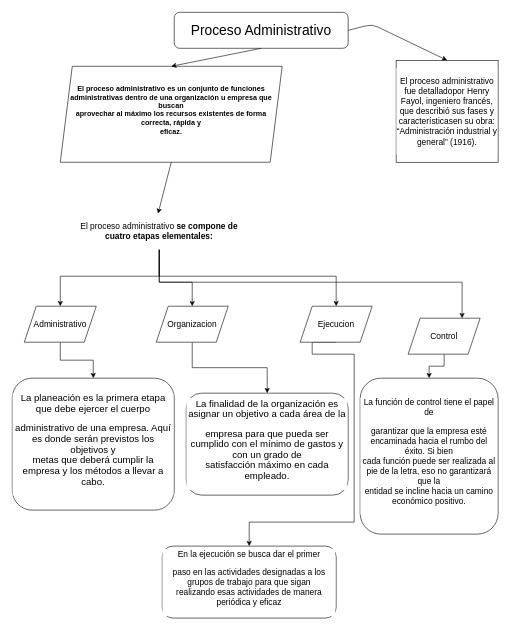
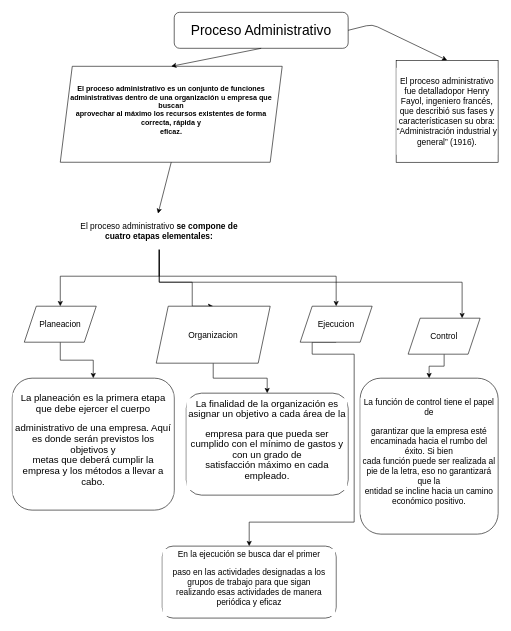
node "Administrativo": label "Administrativo" -> "Planeacion"
node "Organizacion": size 72x36 -> 114x57
